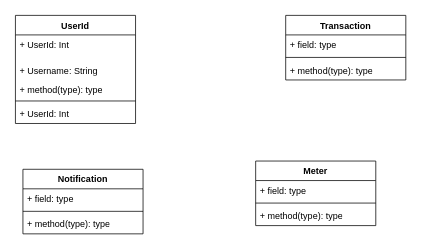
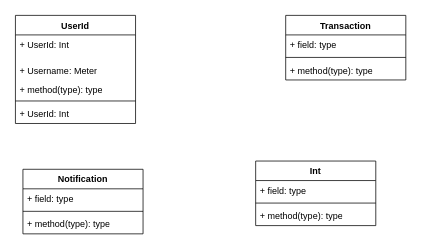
node "+ Username: String": label "+ Username: String" -> "+ Username: Meter"
node "Meter": label "Meter" -> "Int"
